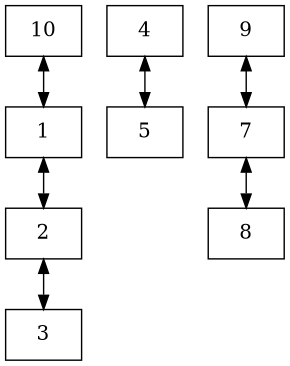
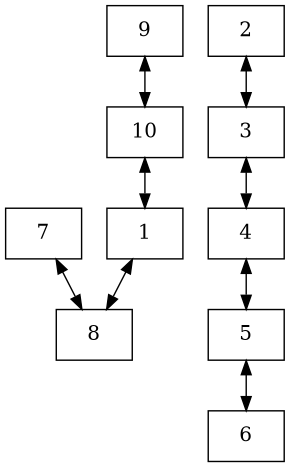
edge "9" -- "7": now "9" -- "10"
edge "1" -- "2": now "1" -- "8"
edge "3" -- "4": added
node "6": added
